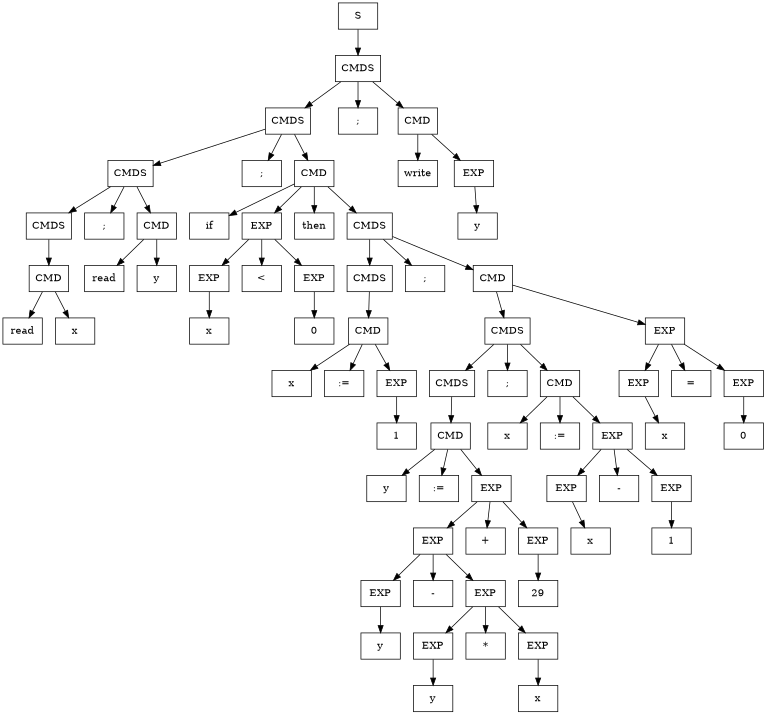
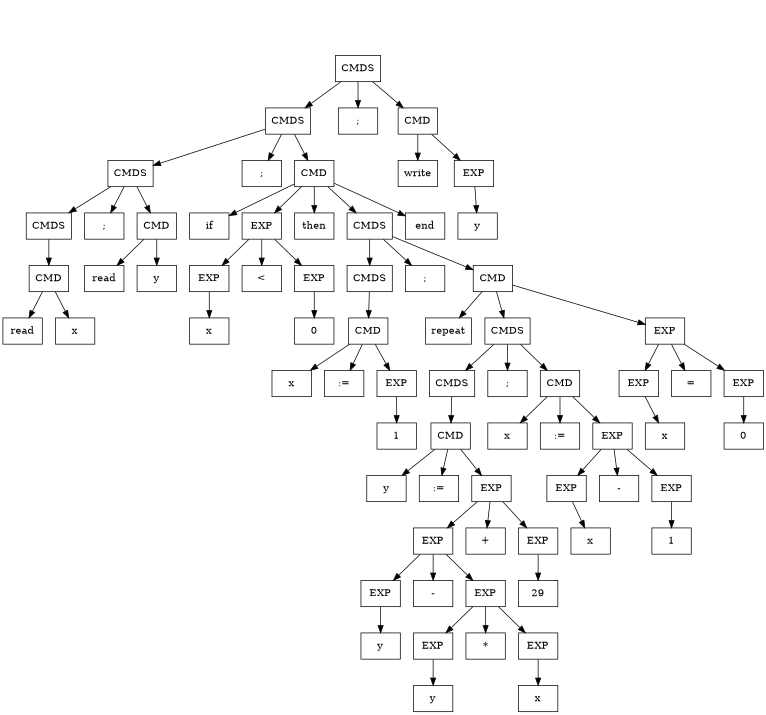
node "S": removed
node "end": added
node "repeat": added
